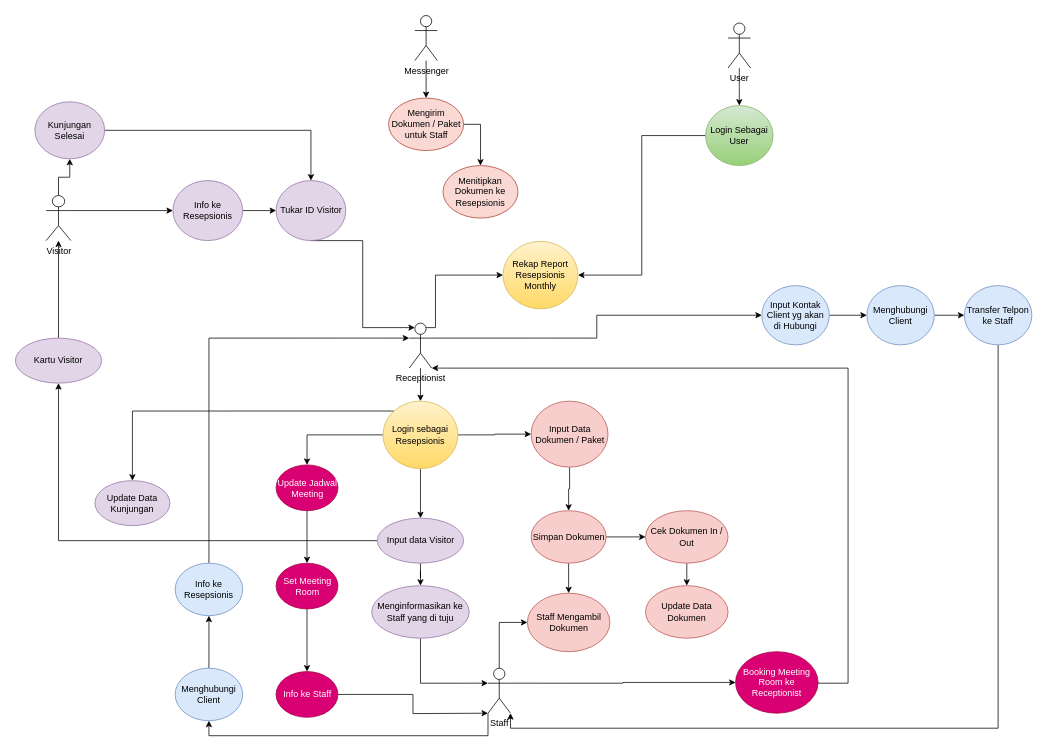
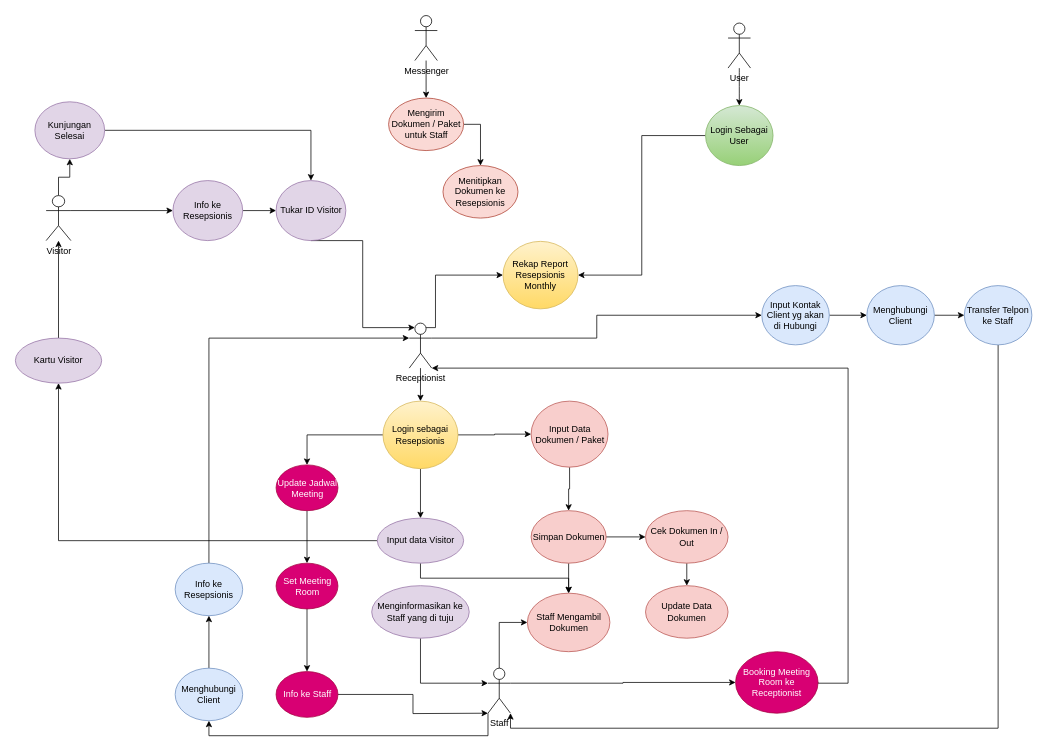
edge "Login sebagai Resepsionis" -> "Update Data Kunjungan": removed
node "Update Data Kunjungan": removed
edge "Input data Visitor" -> "Menginformasikan ke Staff yang di tuju": now "Input data Visitor" -> "Staff Mengambil Dokumen"
